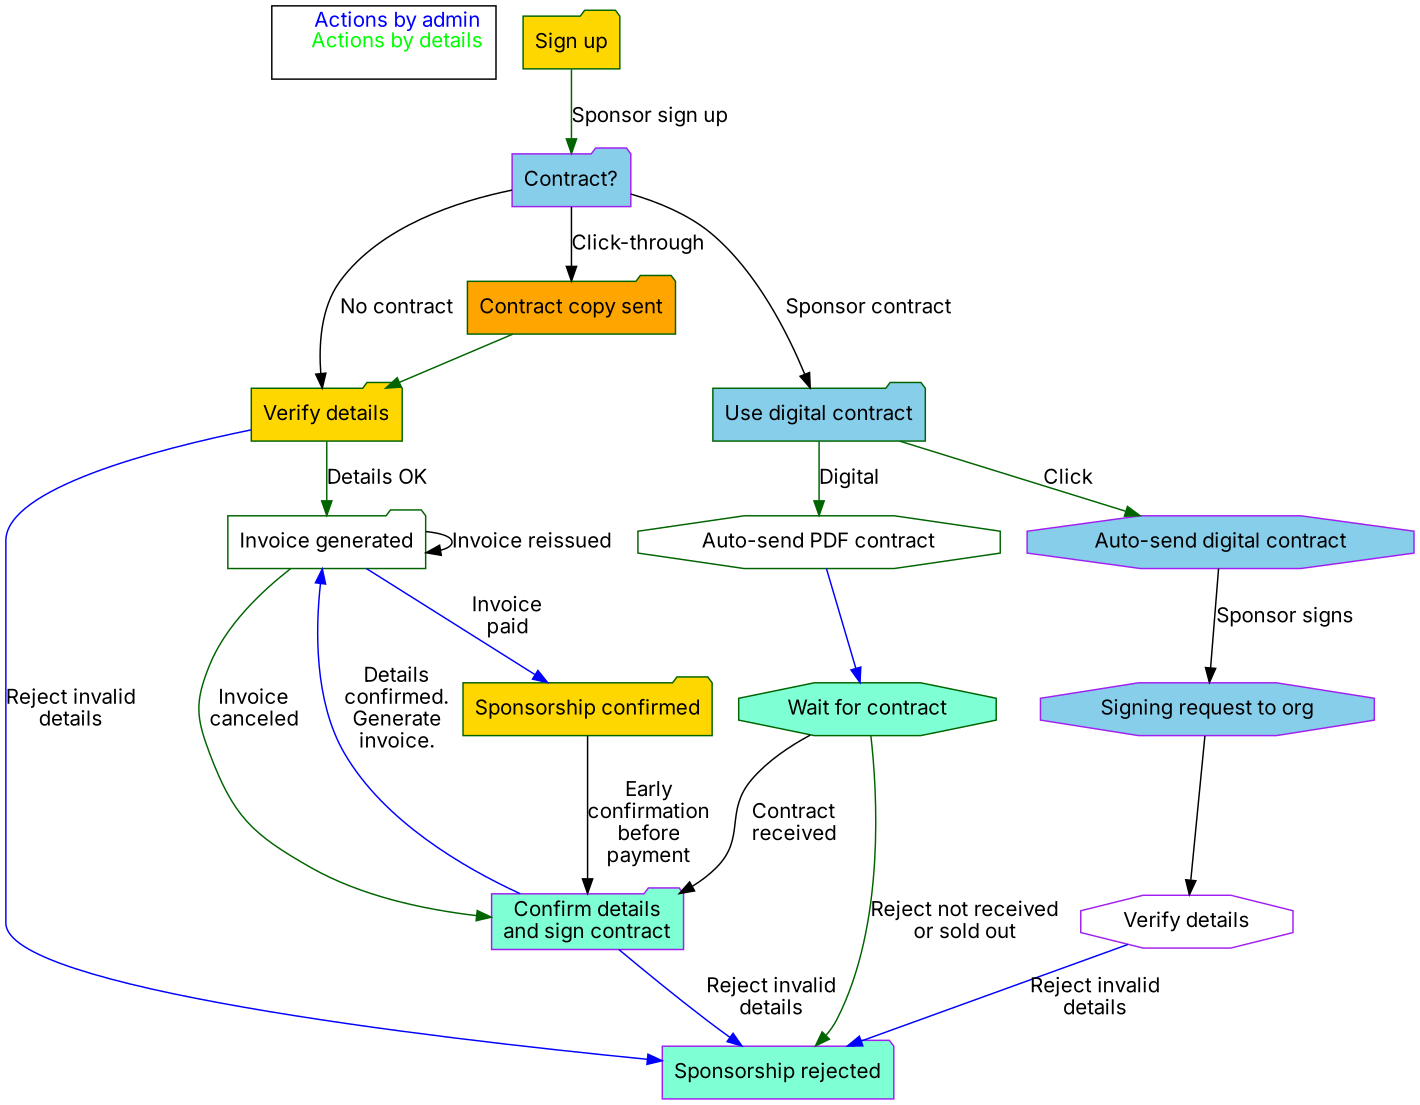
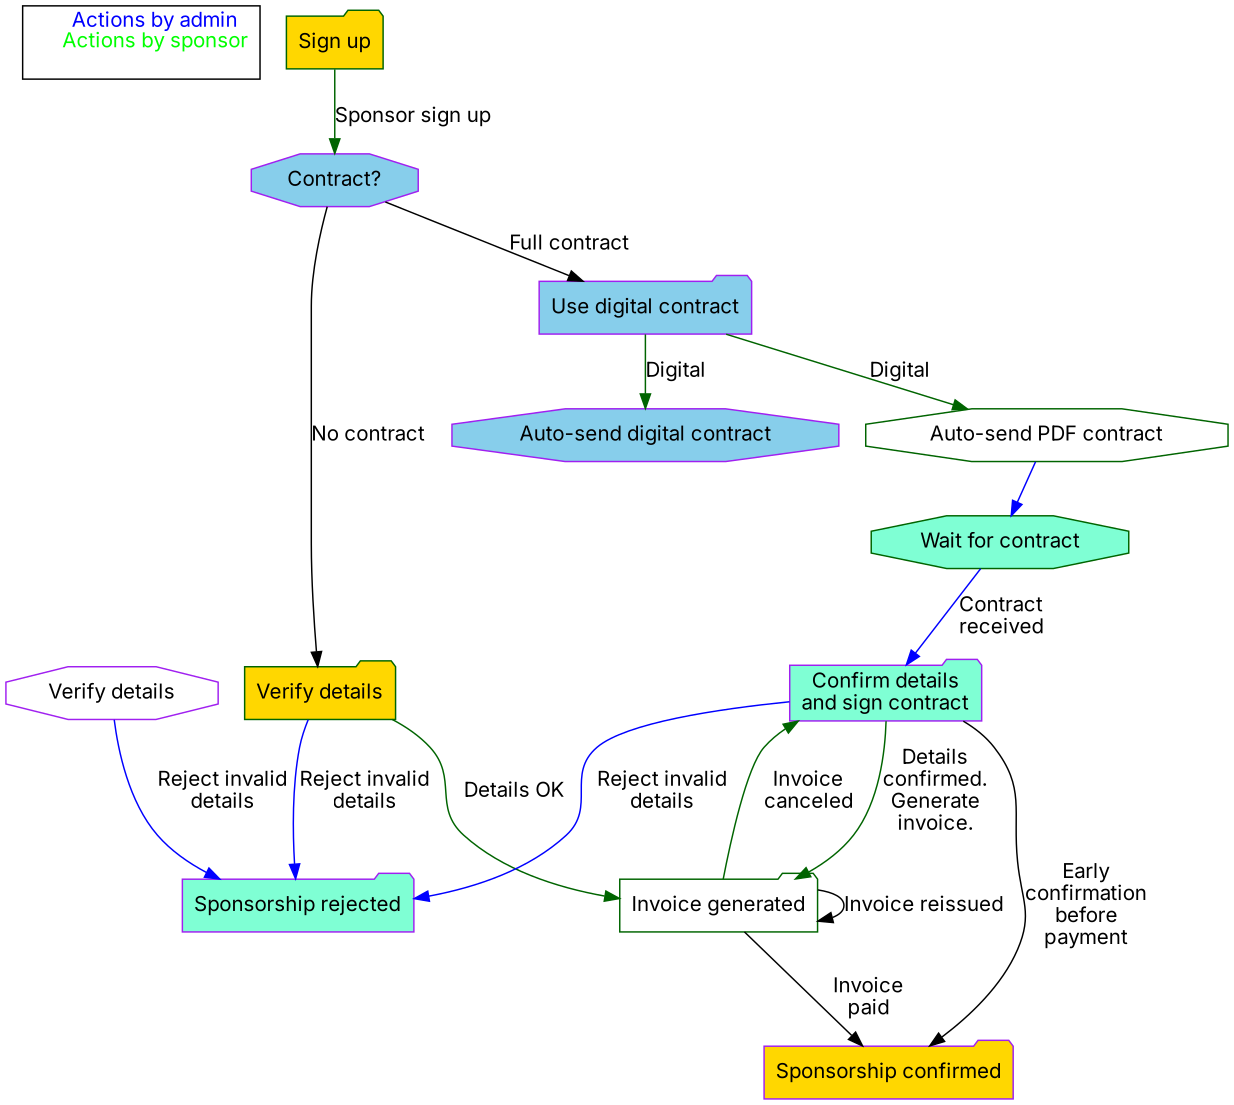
node "Actions by admin": text "Actions by details" -> "Actions by sponsor"
node "Contract?": shape folder -> octagon
node "Contract copy sent": removed
edge "Contract?" -> "Use digital contract": label "Sponsor contract" -> "Full contract"
node "Use digital contract": color darkgreen -> purple
edge "Use digital contract" -> "Auto-send digital contract": label "Click" -> "Digital"
edge "Invoice generated" -> "Sponsorship confirmed": color blue -> black
node "Sponsorship confirmed": color darkgreen -> purple
node "Signing request to org": removed
edge "Confirm details and sign contract" -> "Invoice generated": color blue -> darkgreen
edge "Wait for contract" -> "Confirm details and sign contract": color black -> blue
edge "Sponsorship confirmed" -> "Confirm details and sign contract": reversed
edge "Wait for contract" -> "Sponsorship rejected": removed, label "Reject not received or sold out"
